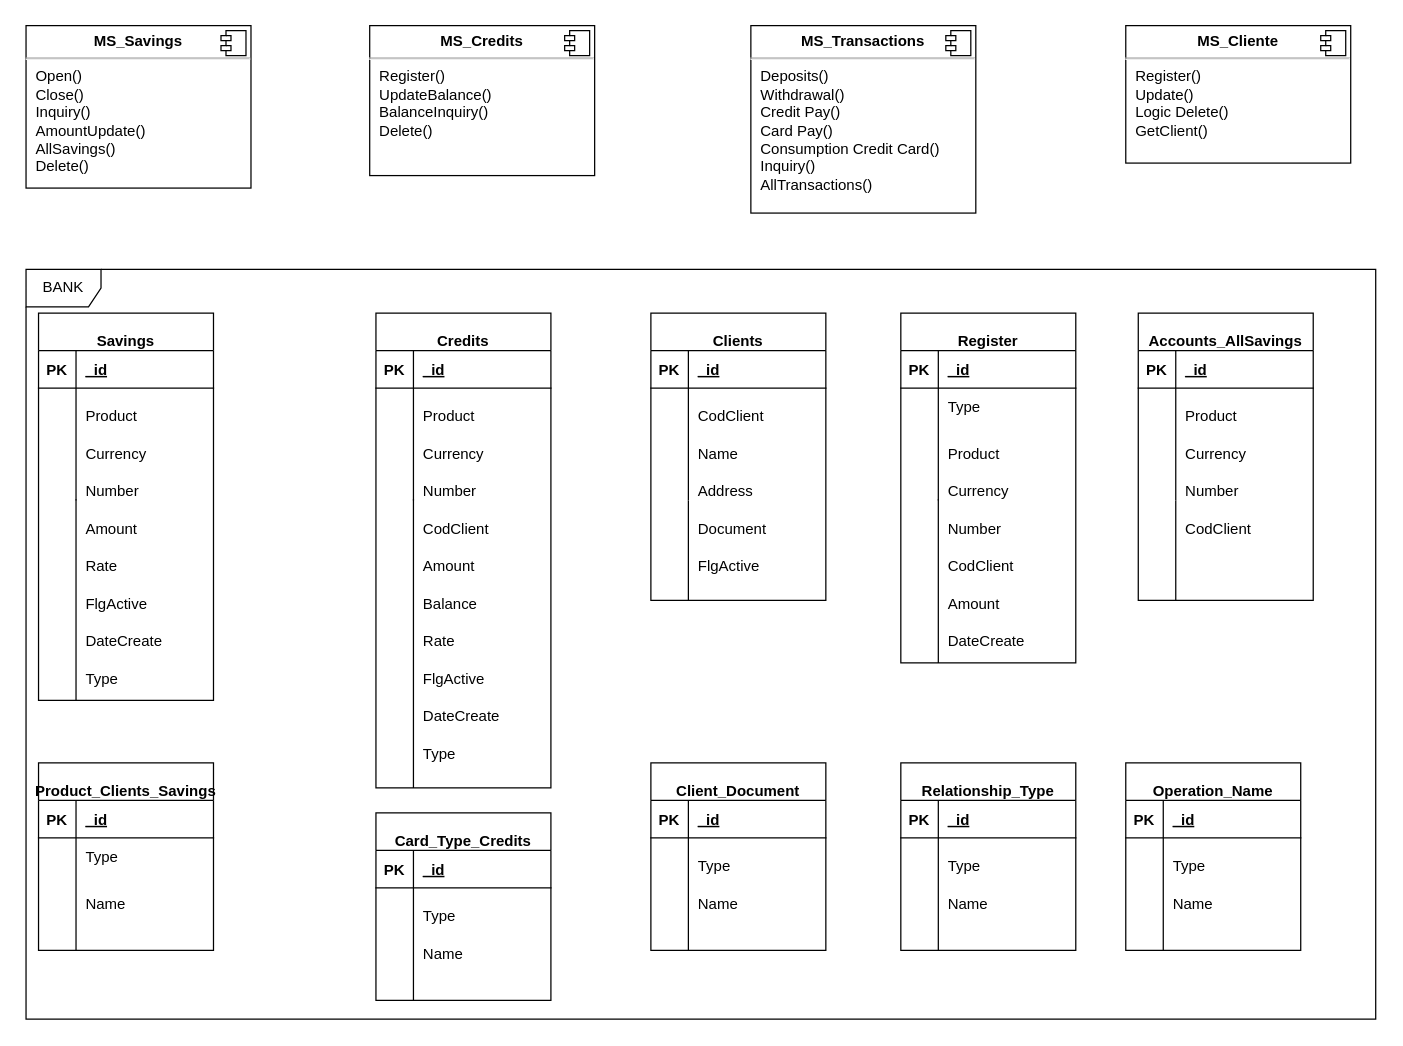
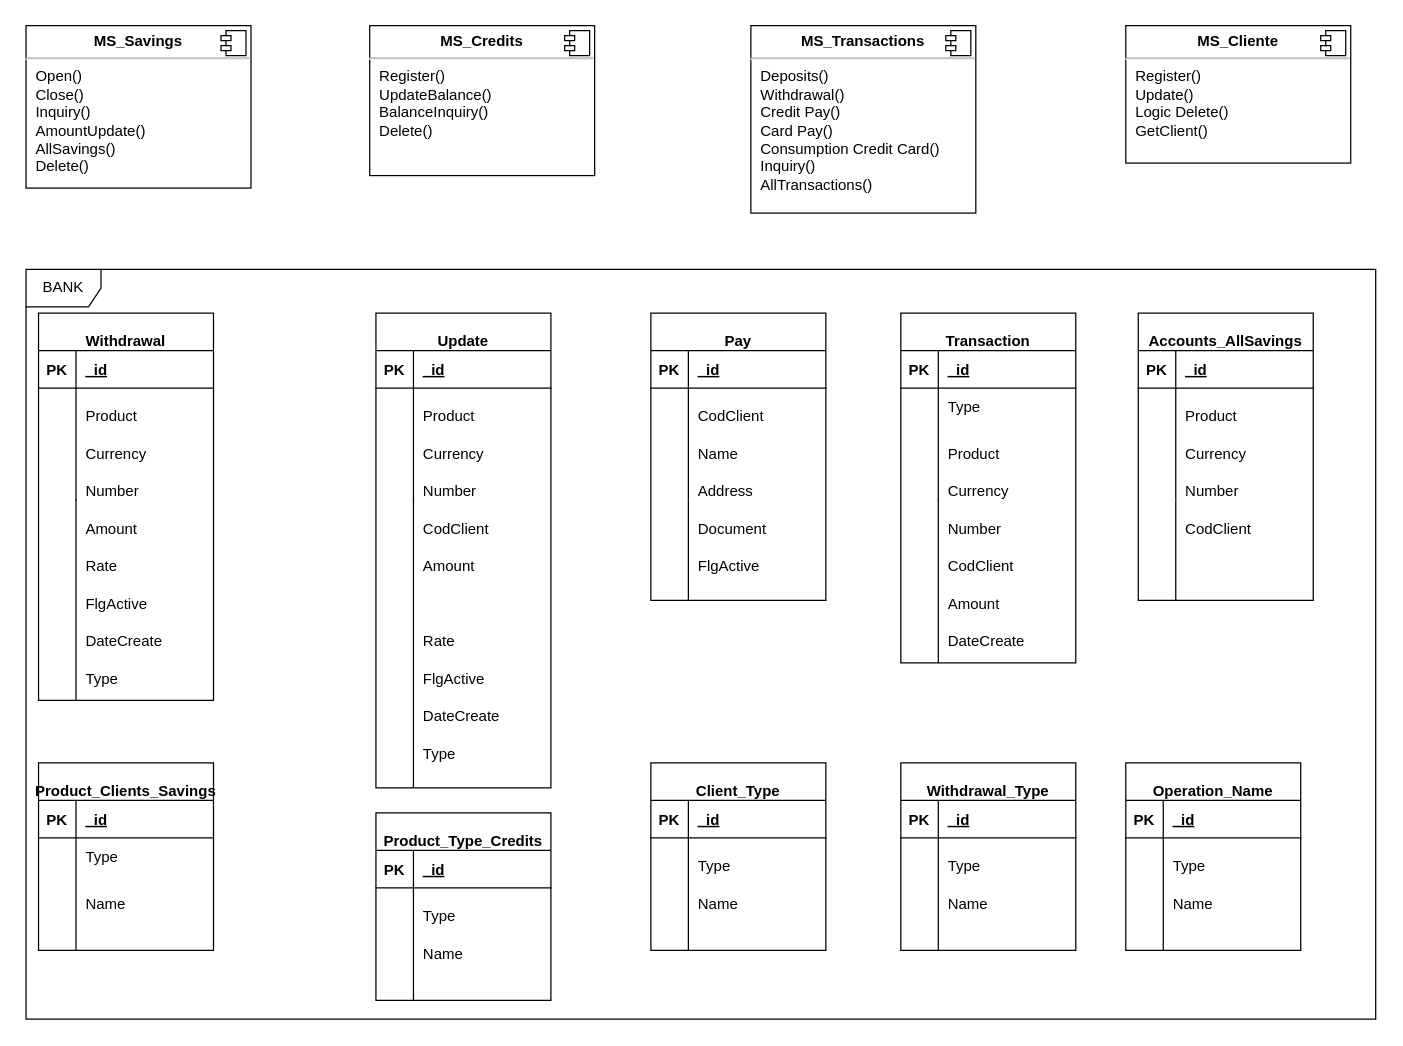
node "Savings": label "Savings" -> "Withdrawal"
node "Credits": label "Credits" -> "Update"
node "Clients": label "Clients" -> "Pay"
node "Register": label "Register" -> "Transaction"
node "Balance": removed
node "Client_Document": label "Client_Document" -> "Client_Type"
node "Relationship_Type": label "Relationship_Type" -> "Withdrawal_Type"
node "Card_Type_Credits": label "Card_Type_Credits" -> "Product_Type_Credits"
